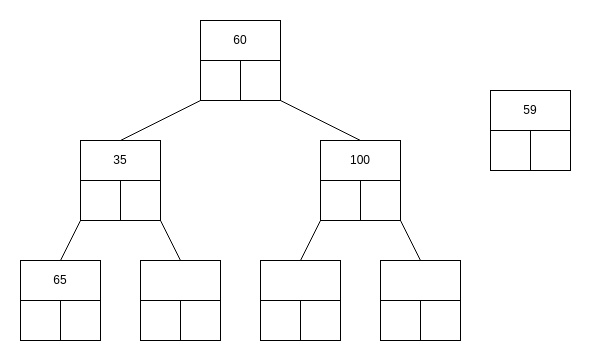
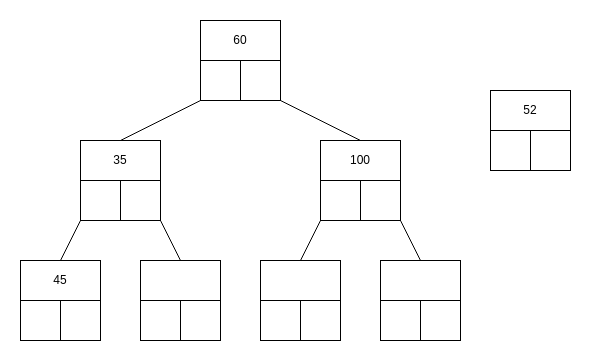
node "59": label "59" -> "52"
node "65": label "65" -> "45"
